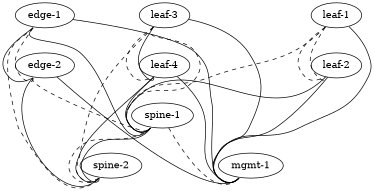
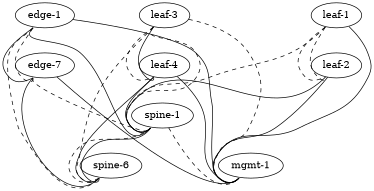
node "edge-2": label "edge-2" -> "edge-7"
edge "leaf-3" -- "mgmt-1": style solid -> dashed
node "spine-2": label "spine-2" -> "spine-6"
